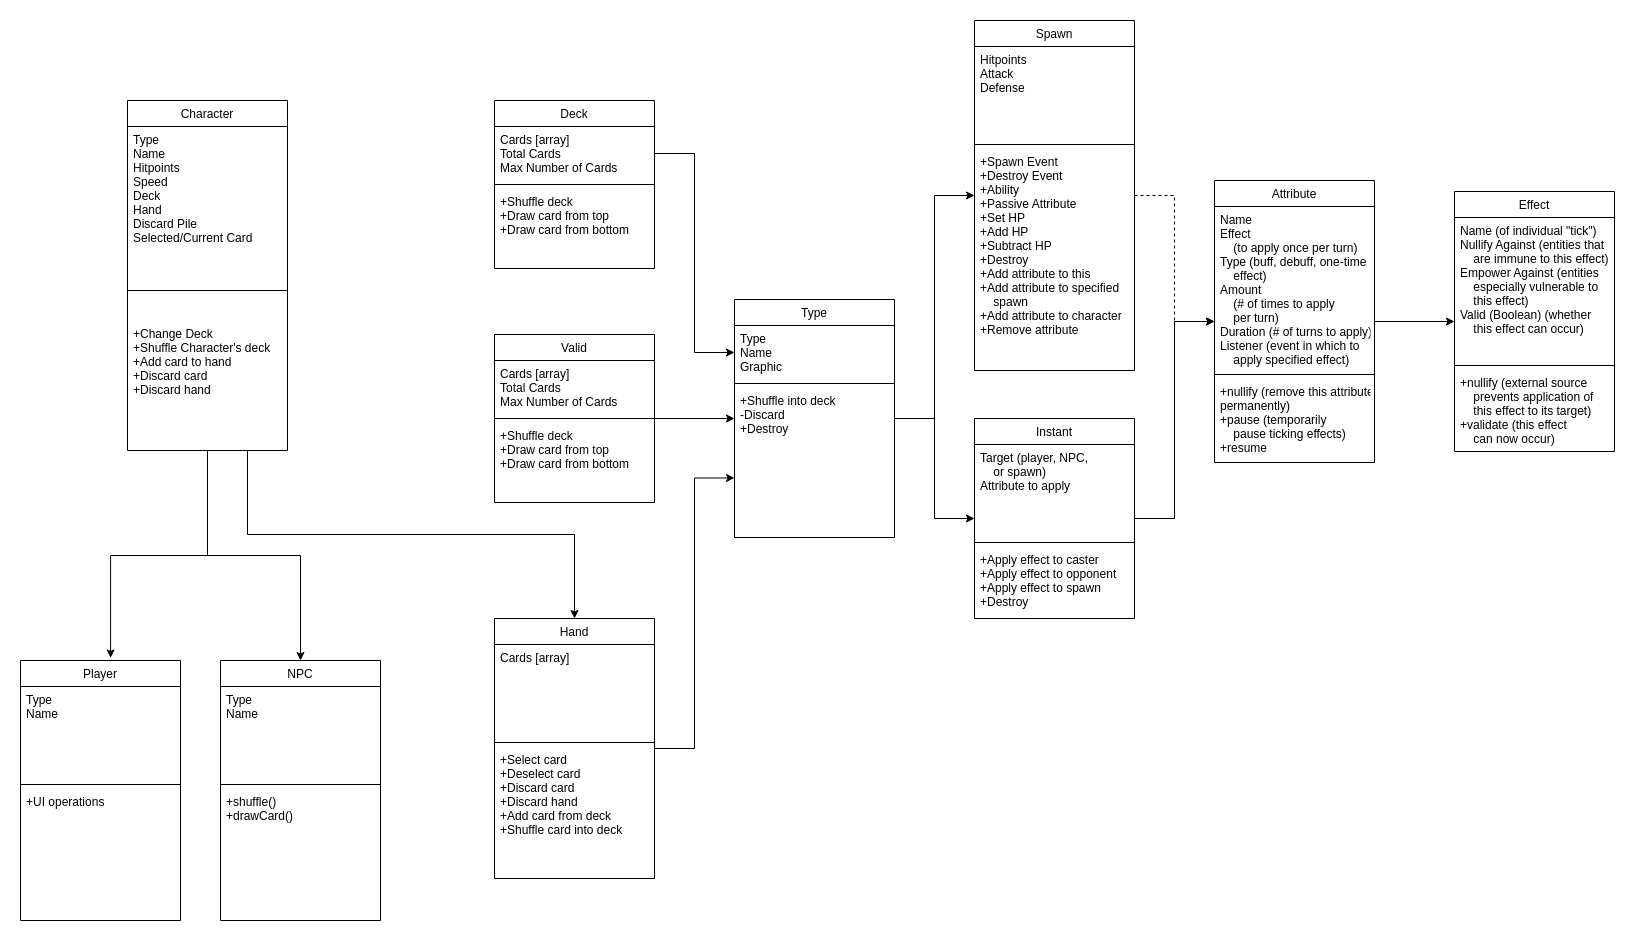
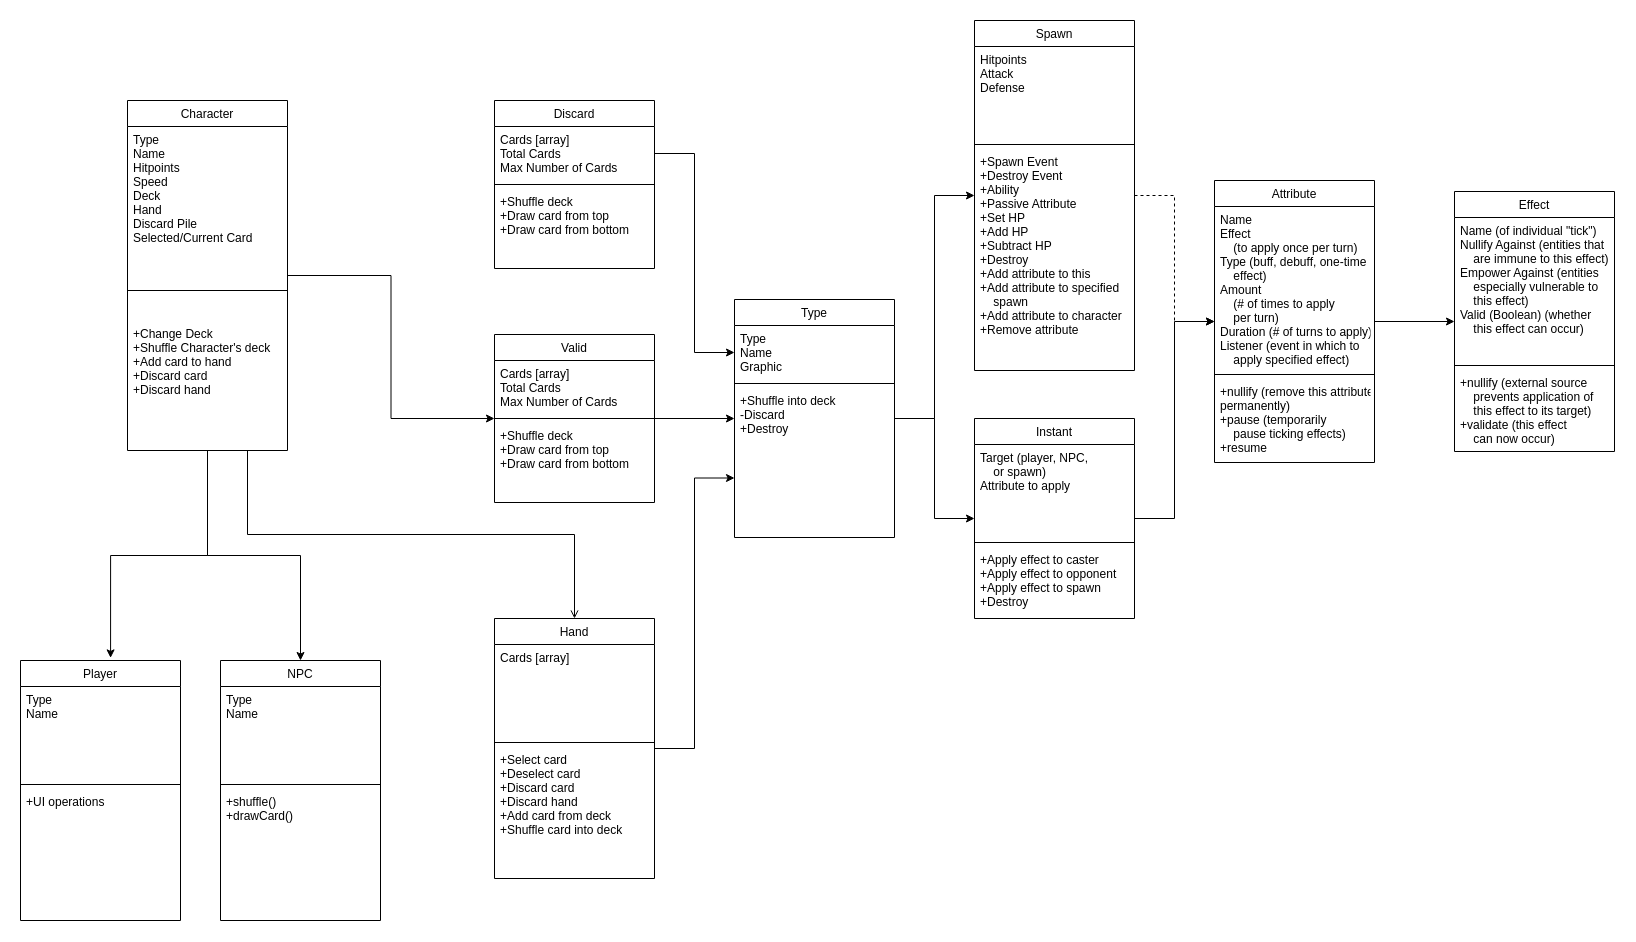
node "Deck": label "Deck" -> "Discard"
edge "Character" -> "Valid": added
edge "Character" -> "Hand": arrowhead classic -> open
